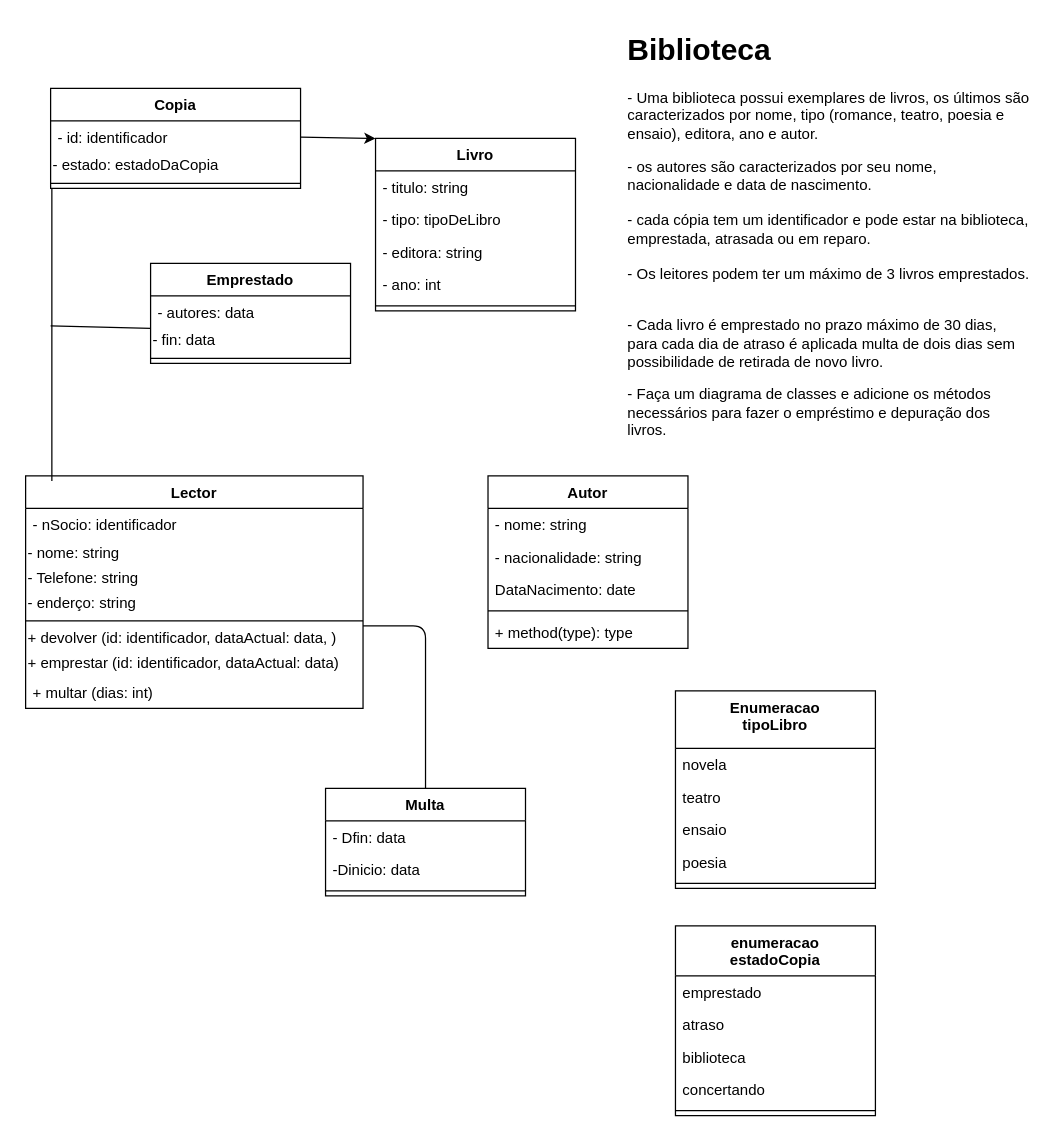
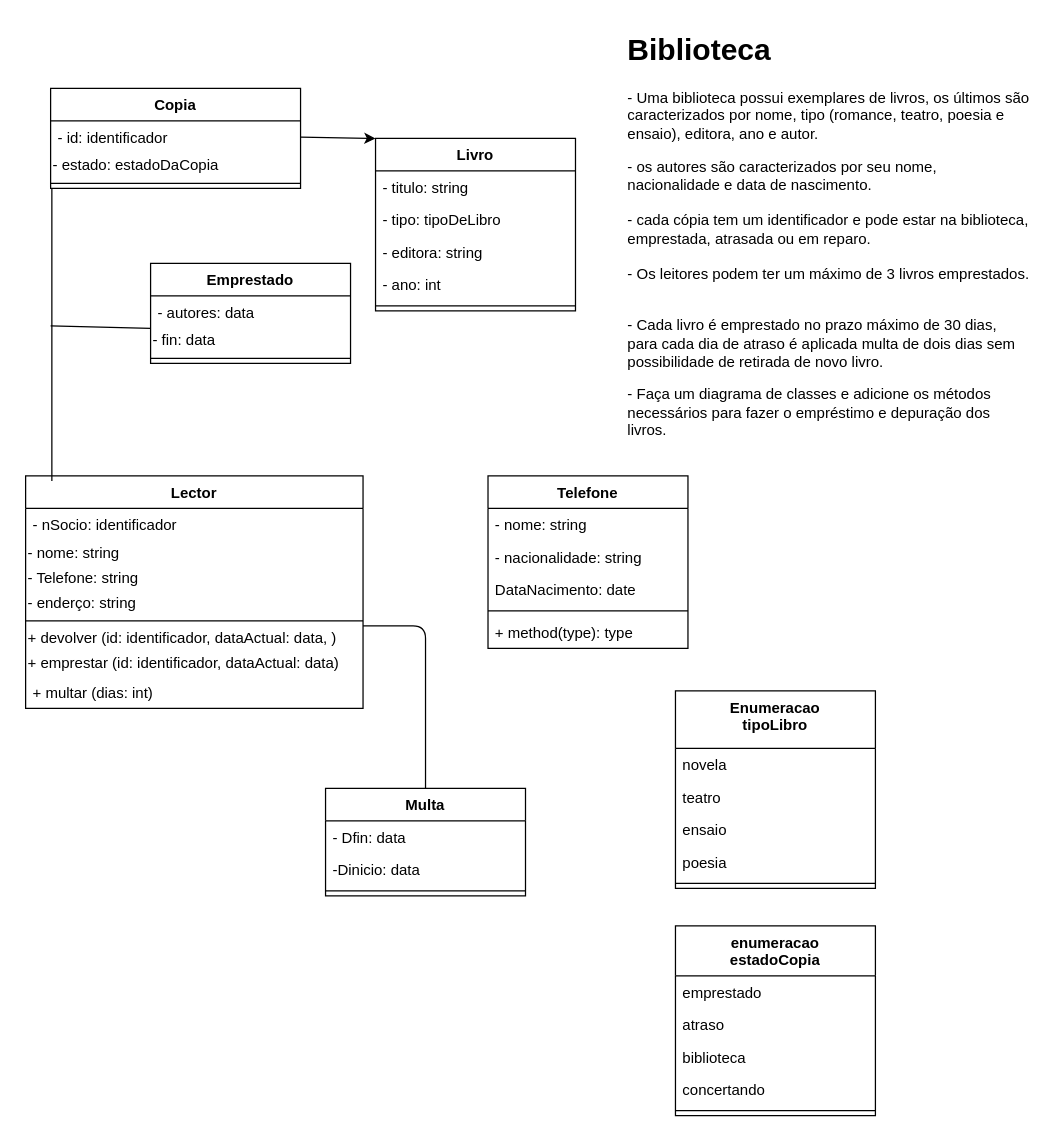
node "Autor": label "Autor" -> "Telefone"
